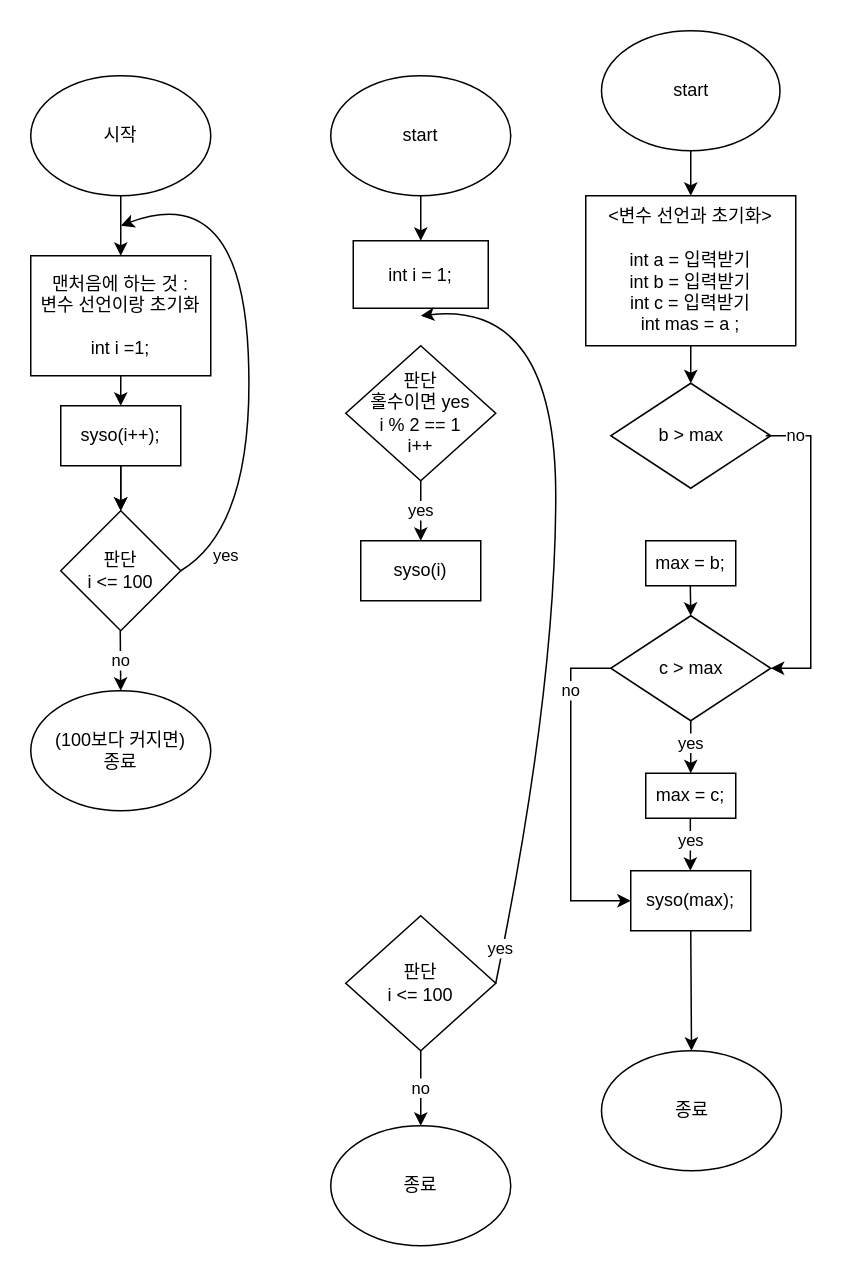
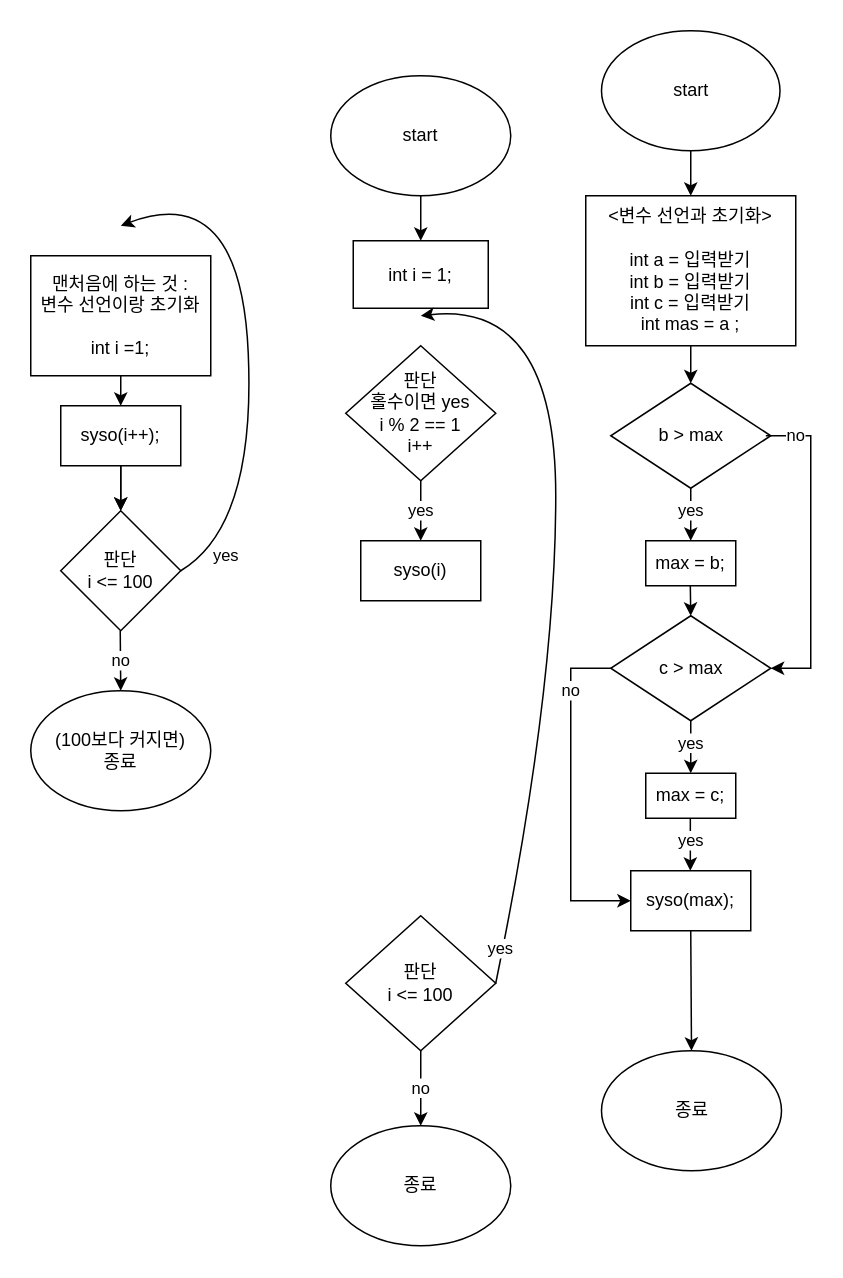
node "시작": removed
edge "시작" -> "맨처음에 하는 것 : 변수 선언이랑 초기화 int i =1;": removed
edge "b > max" -> "max = b;": added, label "yes"
